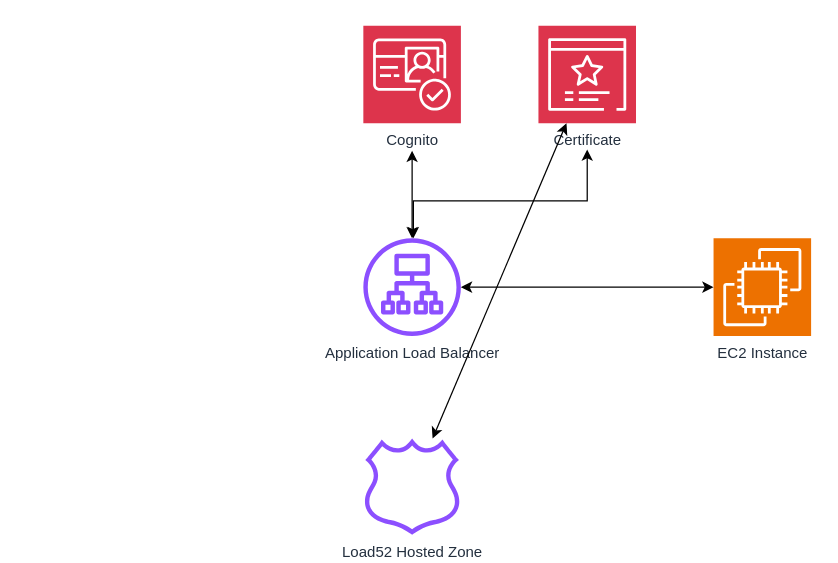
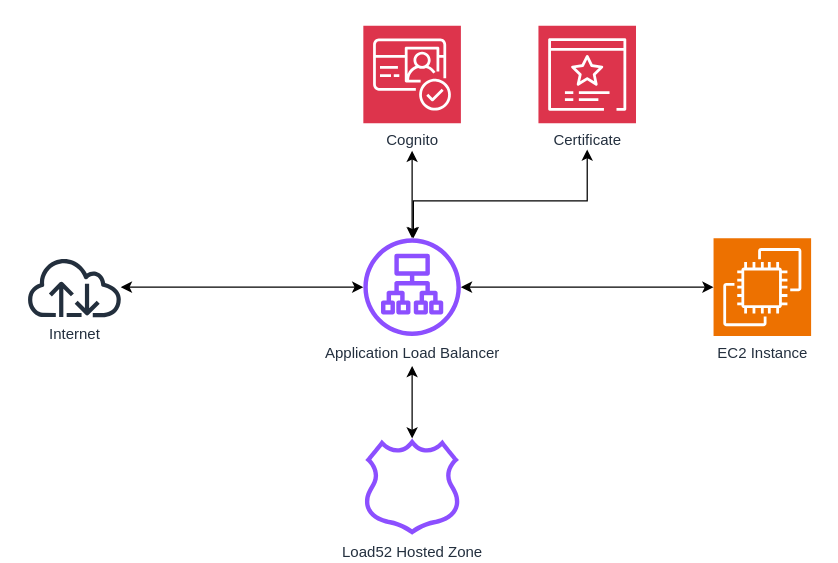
edge "Certificate" -- "Load52 Hosted Zone": now "Application Load Balancer" -- "Load52 Hosted Zone"
node "Internet": added
edge "Internet" -- "Application Load Balancer": added
